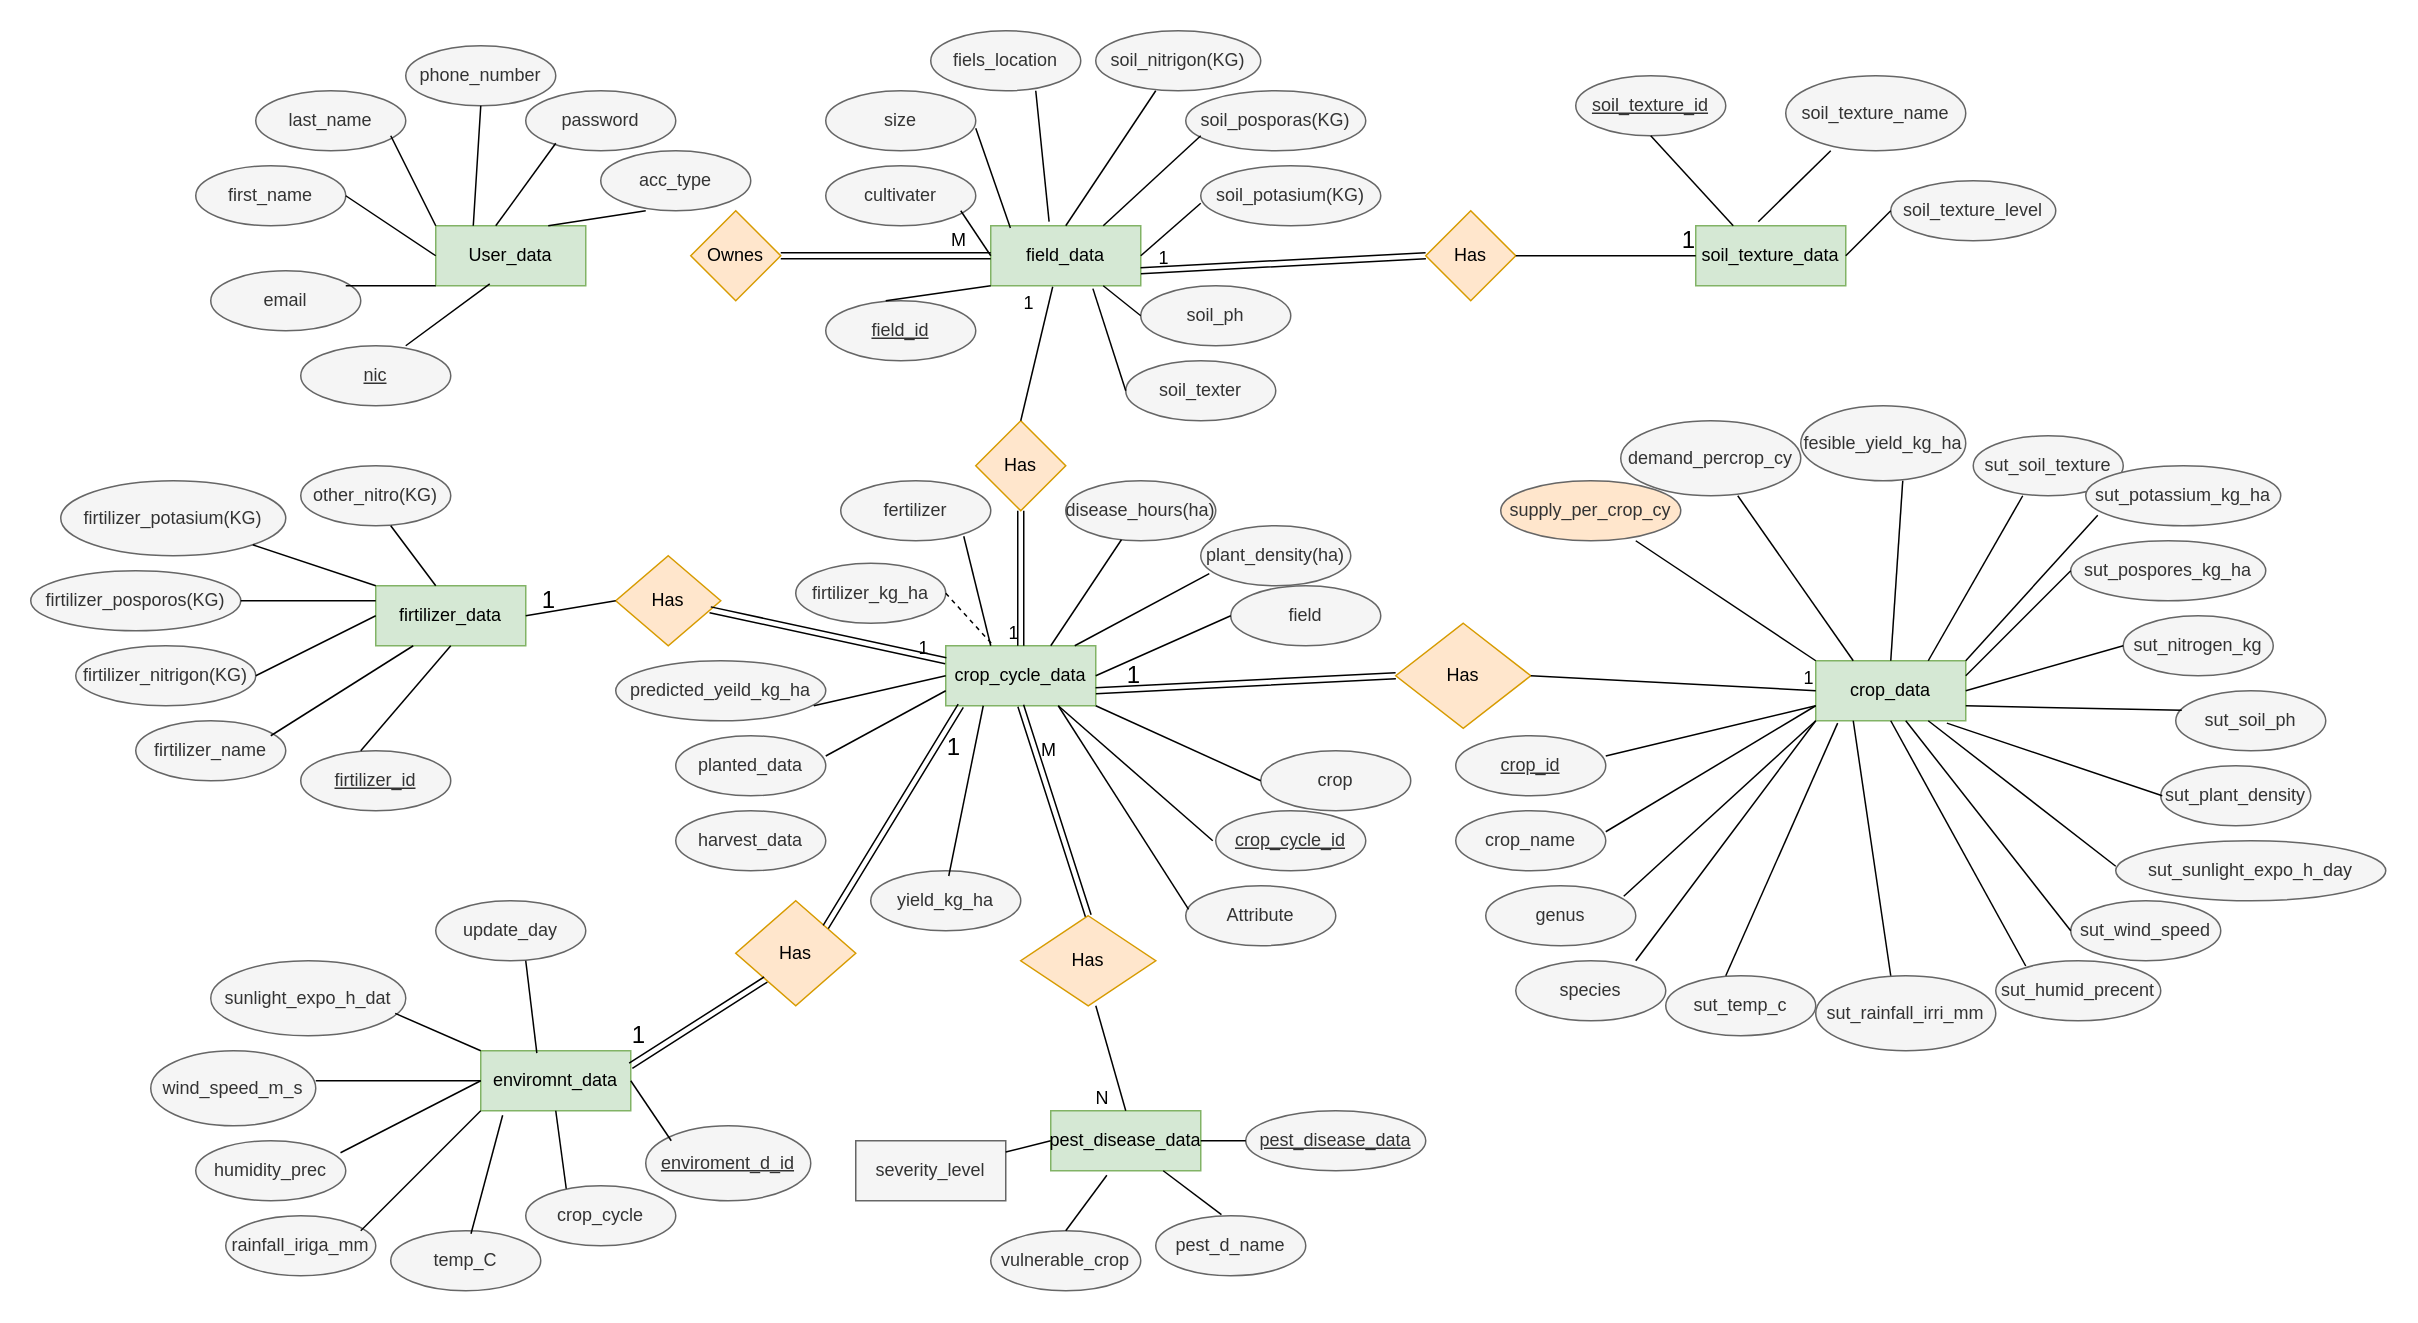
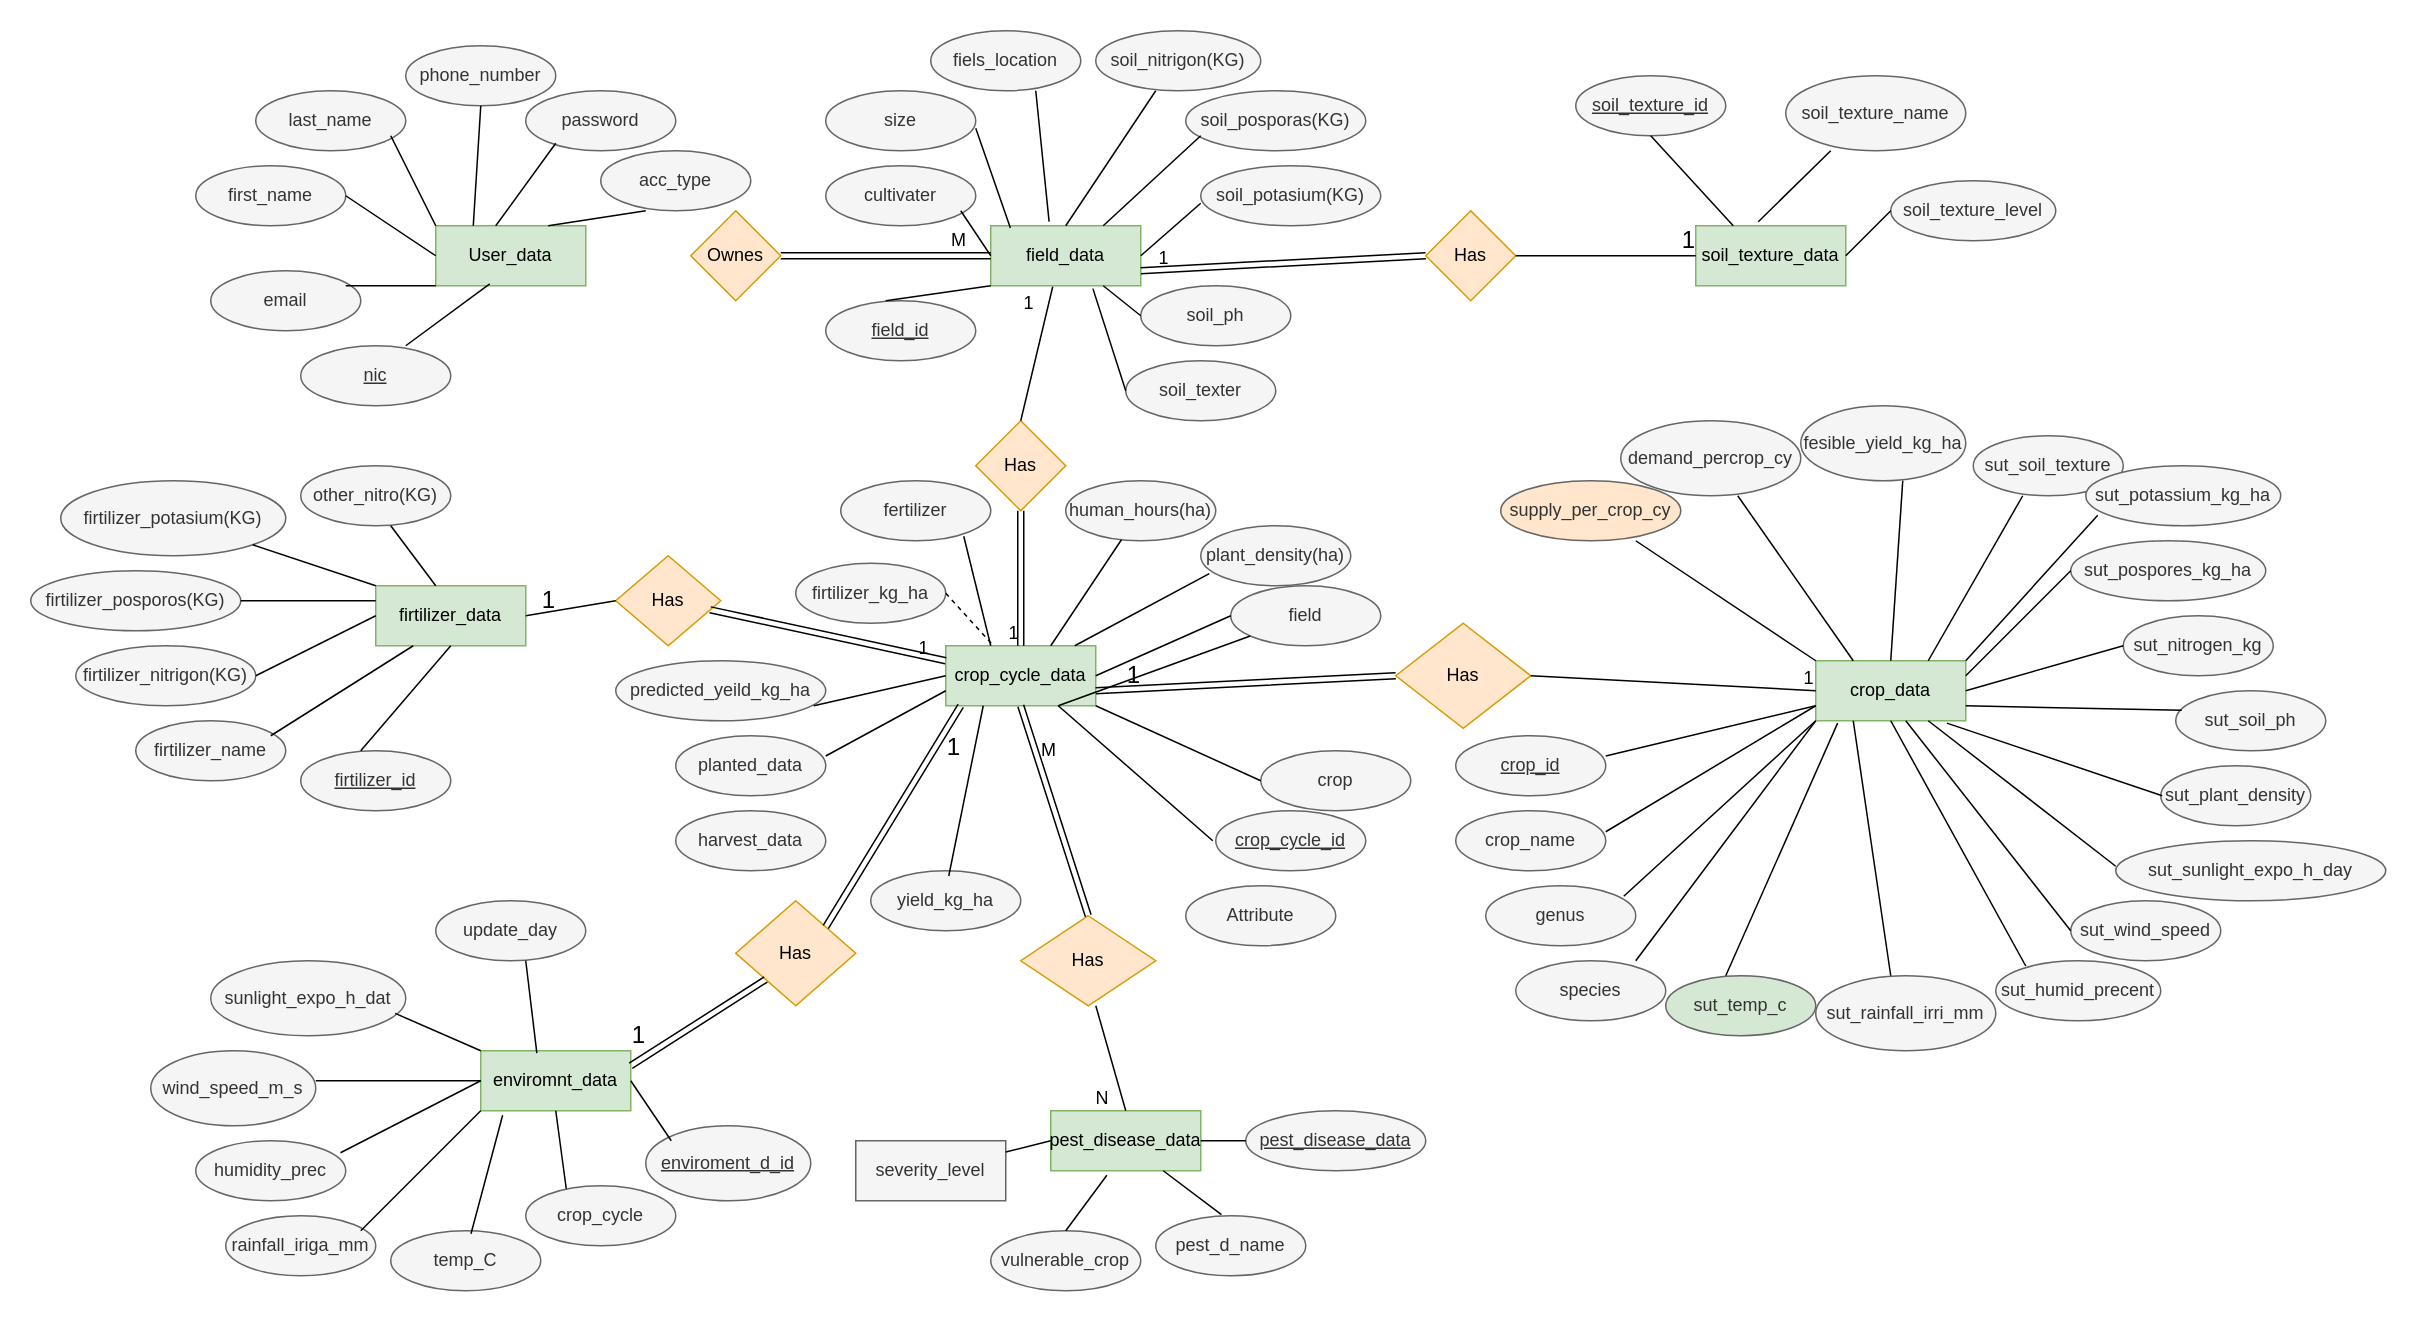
node "disease_hours(ha)": label "disease_hours(ha)" -> "human_hours(ha)"
edge "crop_cycle_data" -- "Attribute": now "crop_cycle_data" -- "field"
node "sut_temp_c": fillcolor #f5f5f5 -> #d5e8d4
